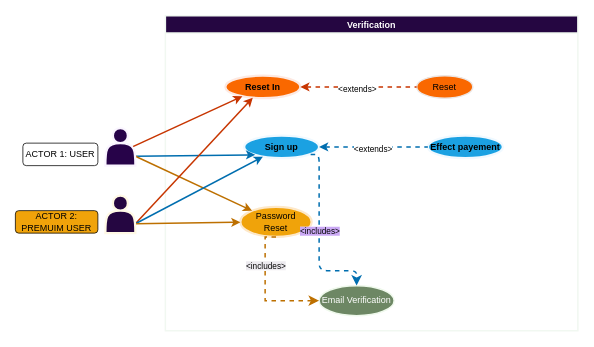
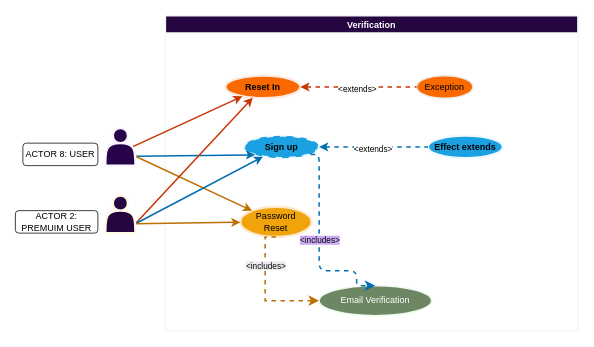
node "Reset": label "Reset" -> "Exception"
node "Sign up": style solid -> dashed
node "Effect payement": label "Effect payement" -> "Effect extends"
node "ACTOR 1: USER": label "ACTOR 1: USER" -> "ACTOR 8: USER"
node "ACTOR 2: PREMUIM USER": fillcolor #f0a30a -> #ffffff
node "Email Verification": size 75x30 -> 113x30
